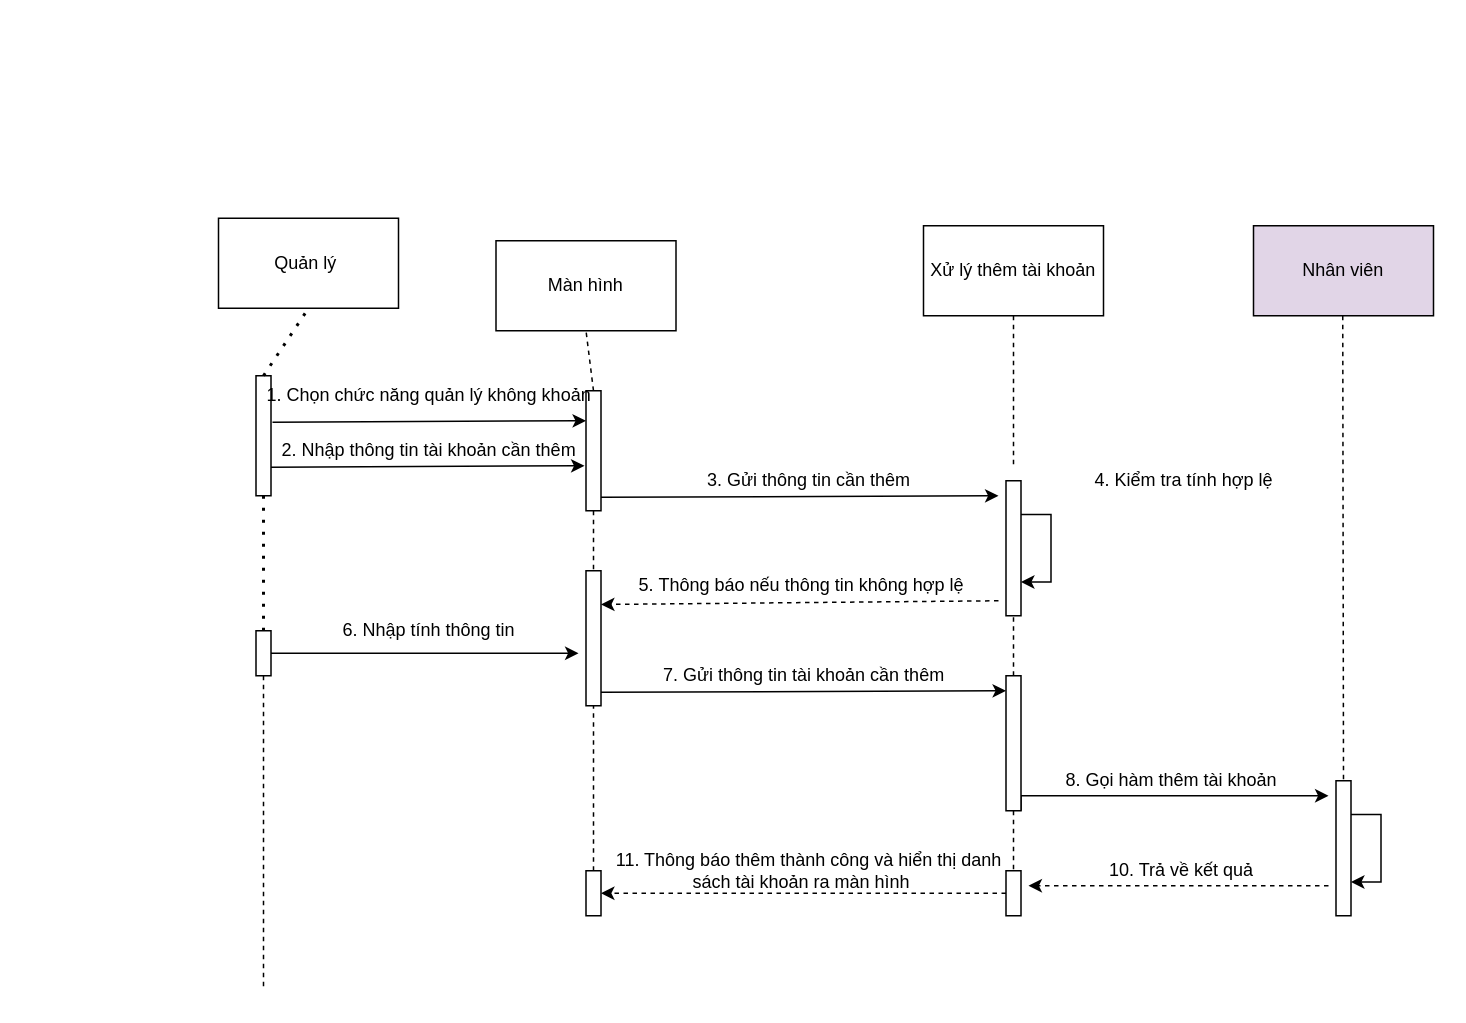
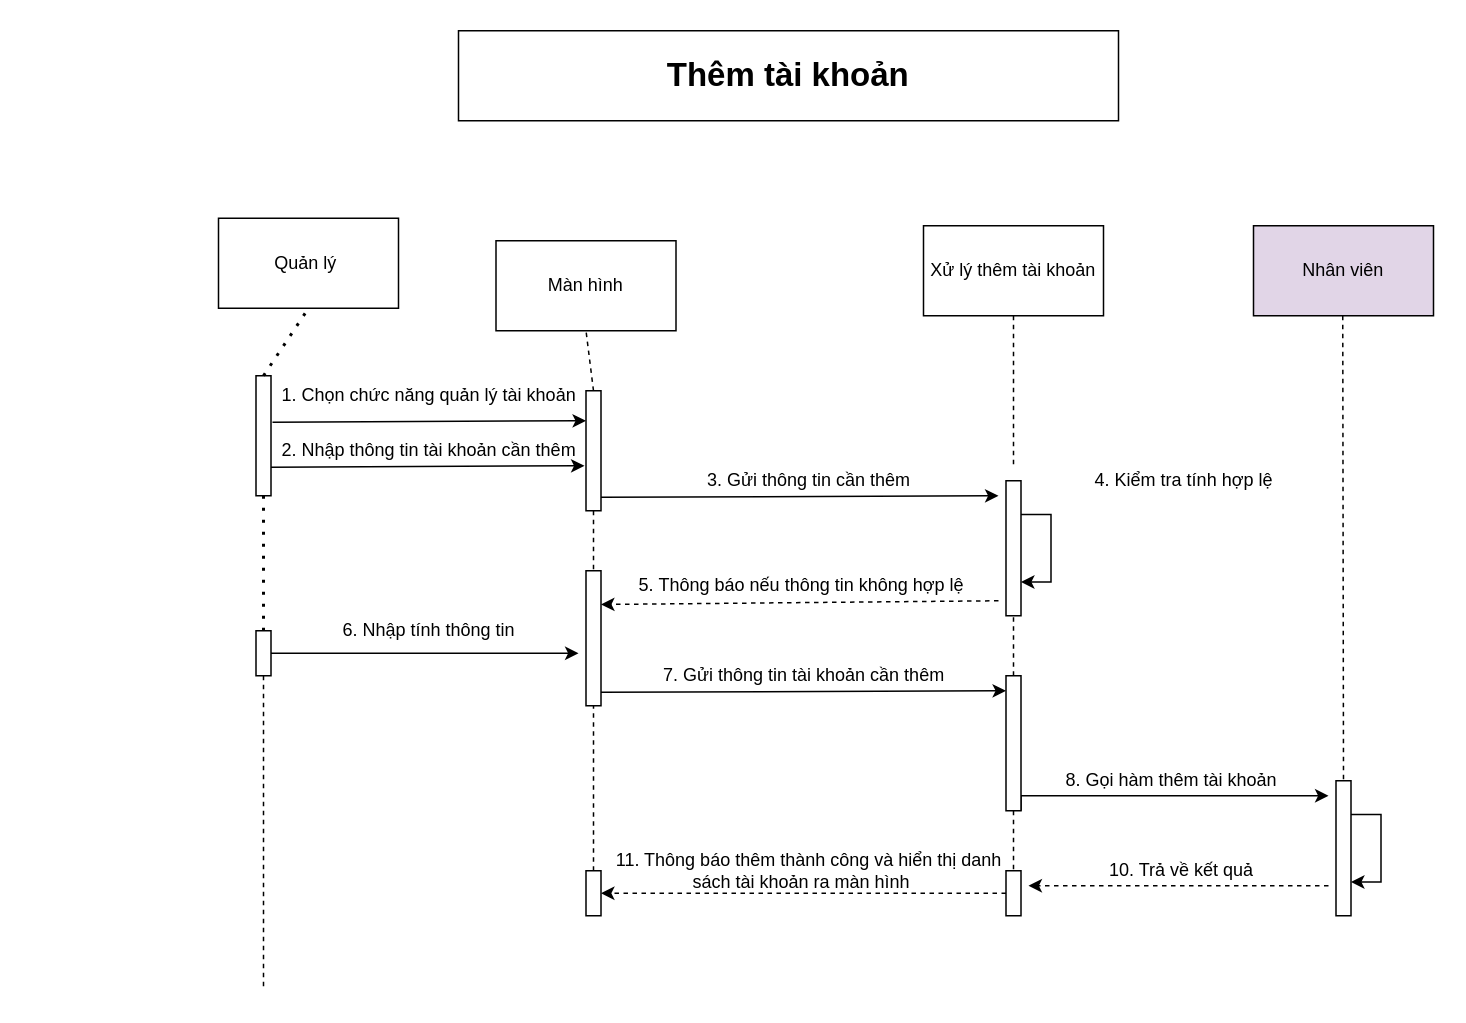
node "Thêm tài khoản": added
node "1. Chọn chức năng quản lý không khoản": label "1. Chọn chức năng quản lý không khoản" -> "1. Chọn chức năng quản lý tài khoản"
